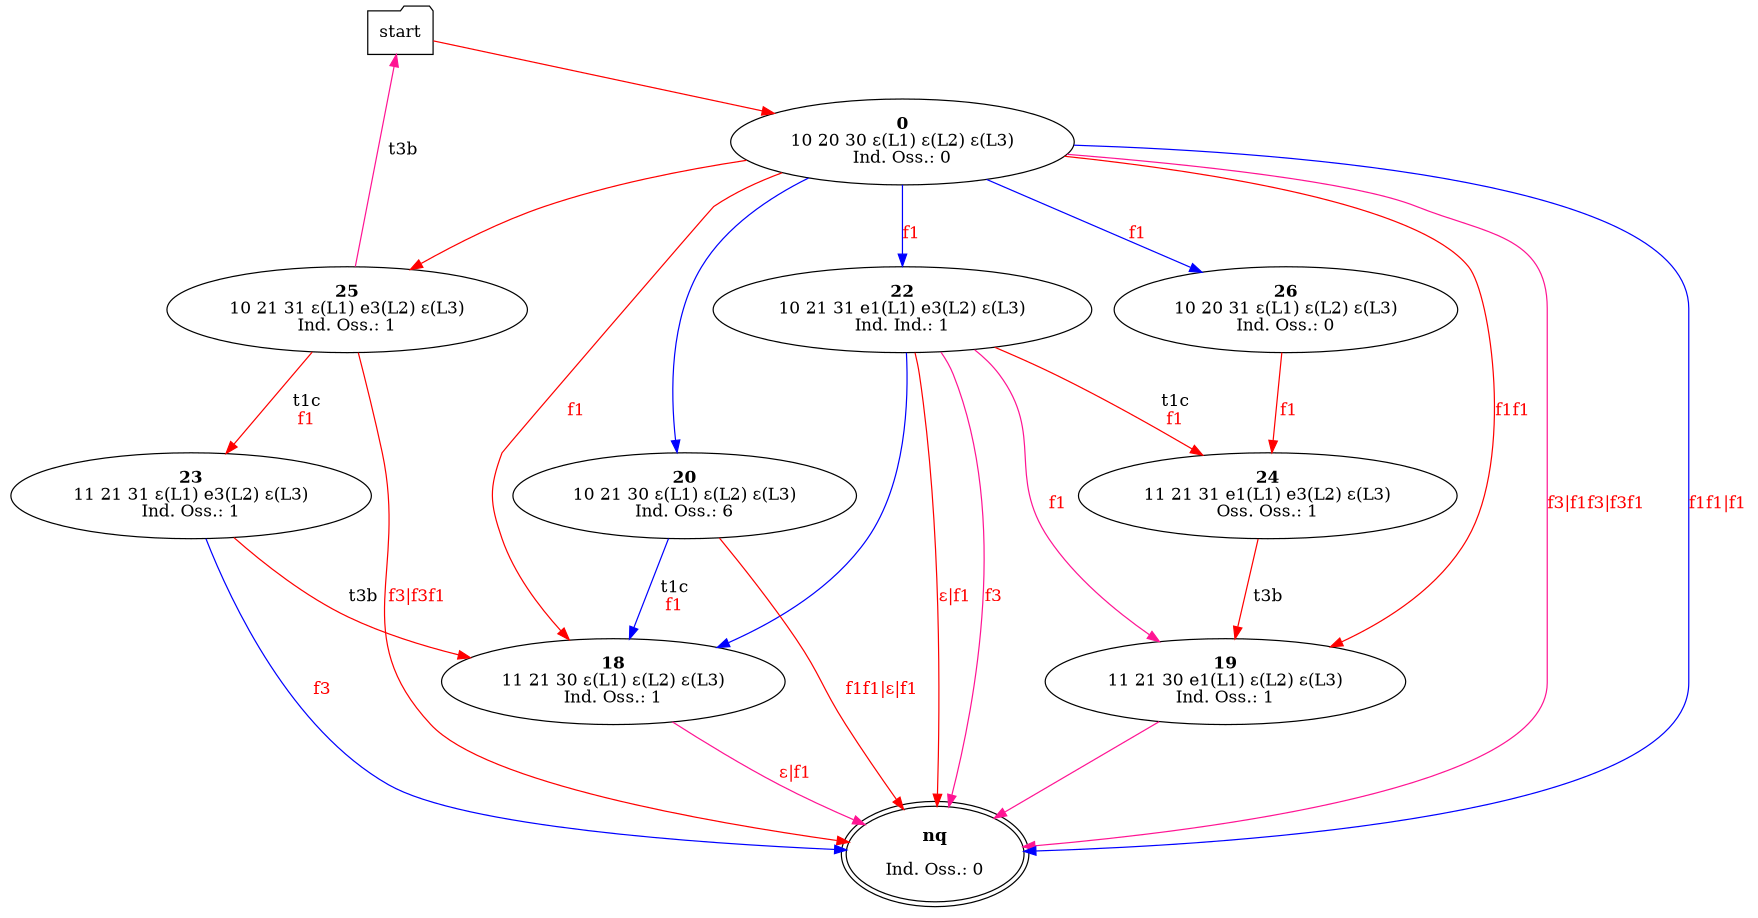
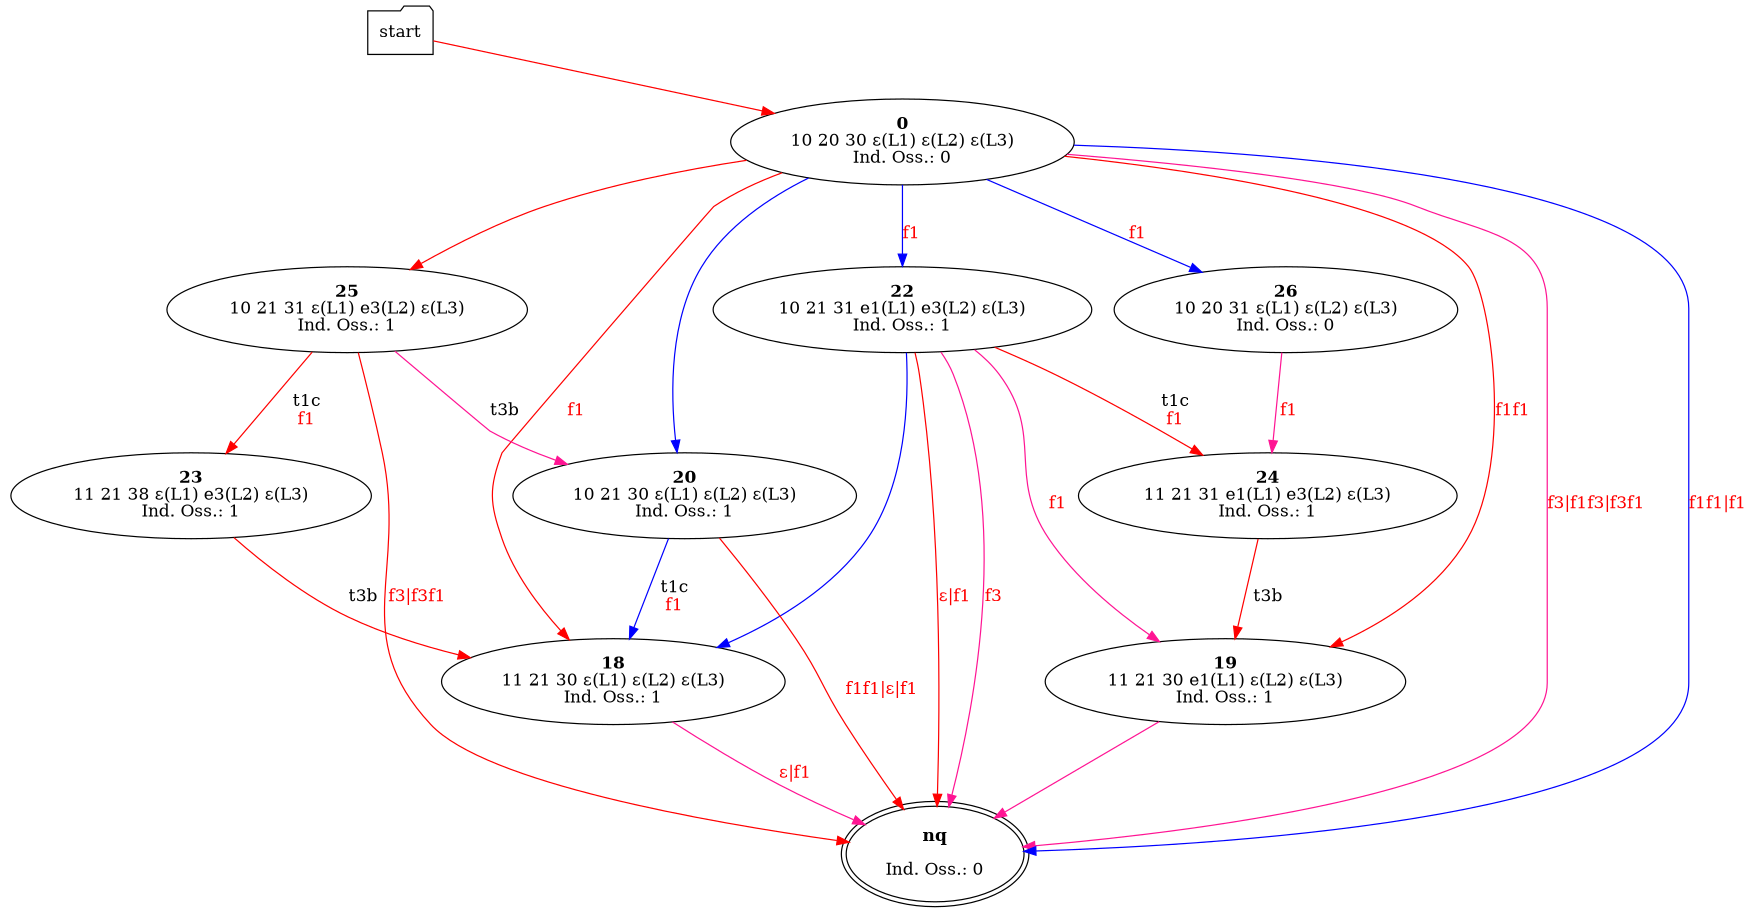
edge "25" -> "start": now "25" -> "20"
node "22": text "Ind. Ind.: 1" -> "Ind. Oss.: 1"
edge "26" -> "24": color red -> deeppink
node "23": text "11 21 31 ε(L1) e3(L2) ε(L3)" -> "11 21 38 ε(L1) e3(L2) ε(L3)"
node "20": text "Ind. Oss.: 6" -> "Ind. Oss.: 1"
node "24": text "Oss. Oss.: 1" -> "Ind. Oss.: 1"
edge "23" -> "nq": removed, label "f3"
